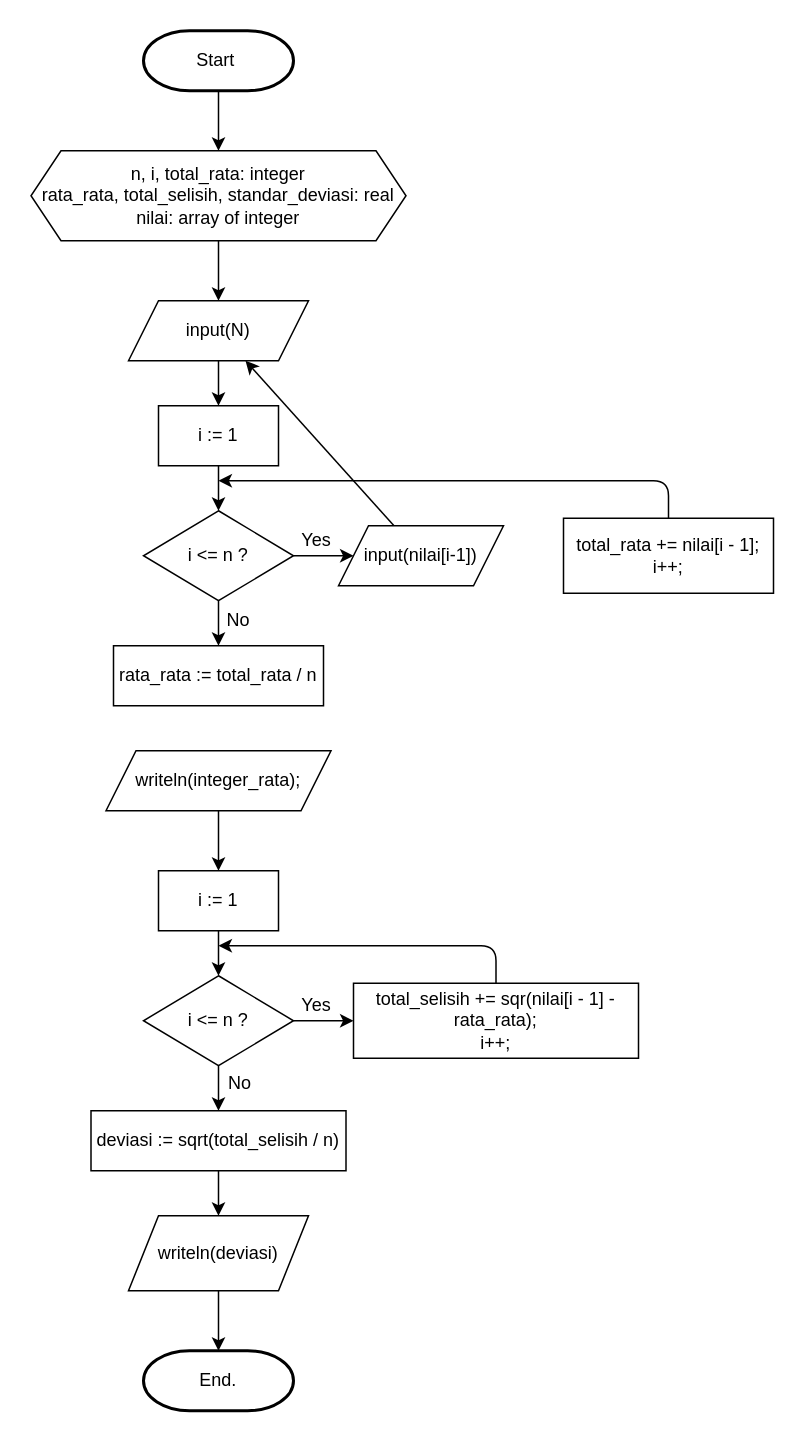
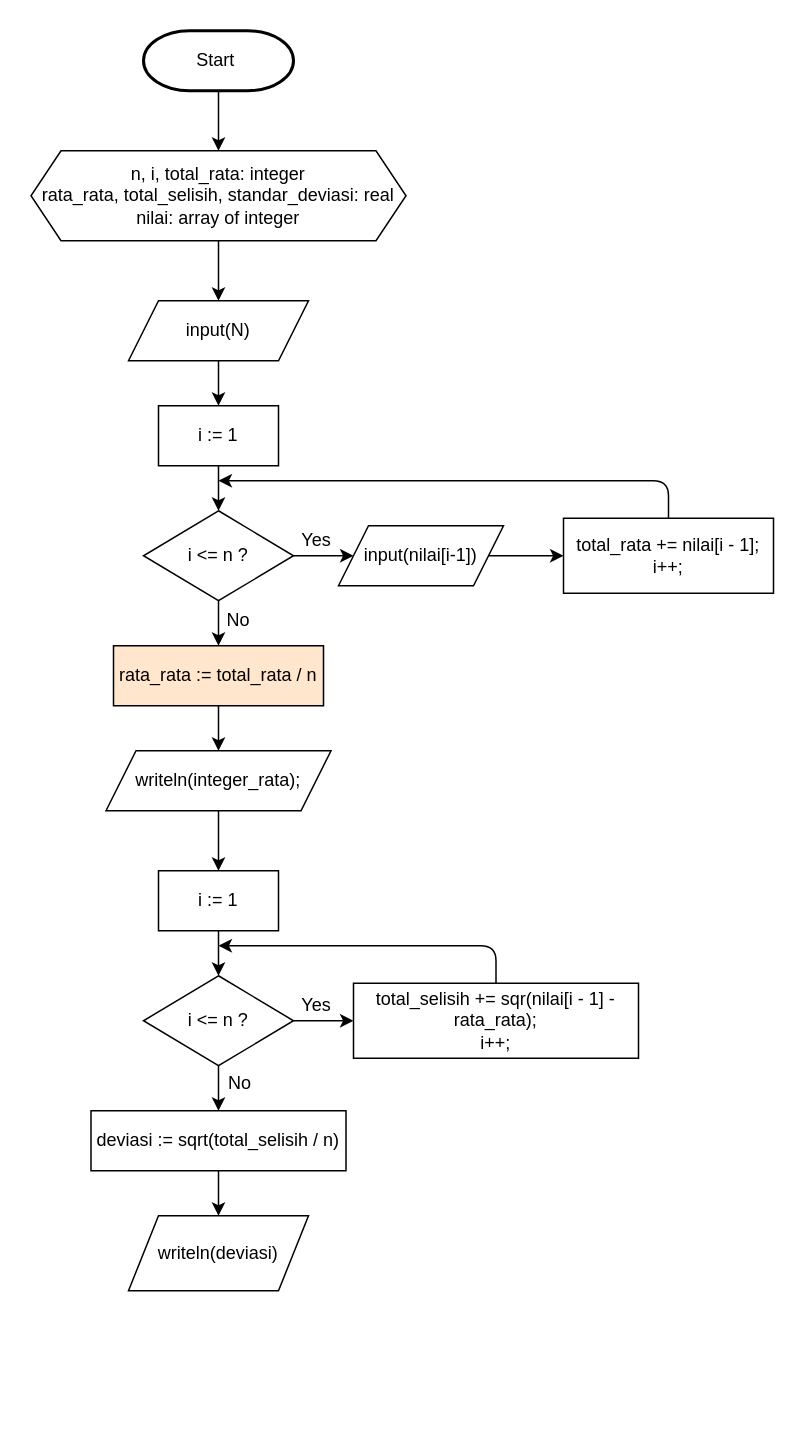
edge "input(nilai[i-1])" -> "input(N)": now "input(nilai[i-1])" -> "total_rata += nilai[i - 1]; i++;"
node "rata_rata := total_rata / n": fillcolor #ffffff -> #ffe6cc
edge "rata_rata := total_rata / n" -> "writeln(integer_rata);": added
edge "writeln(deviasi)" -> "End.": removed
node "End.": removed
